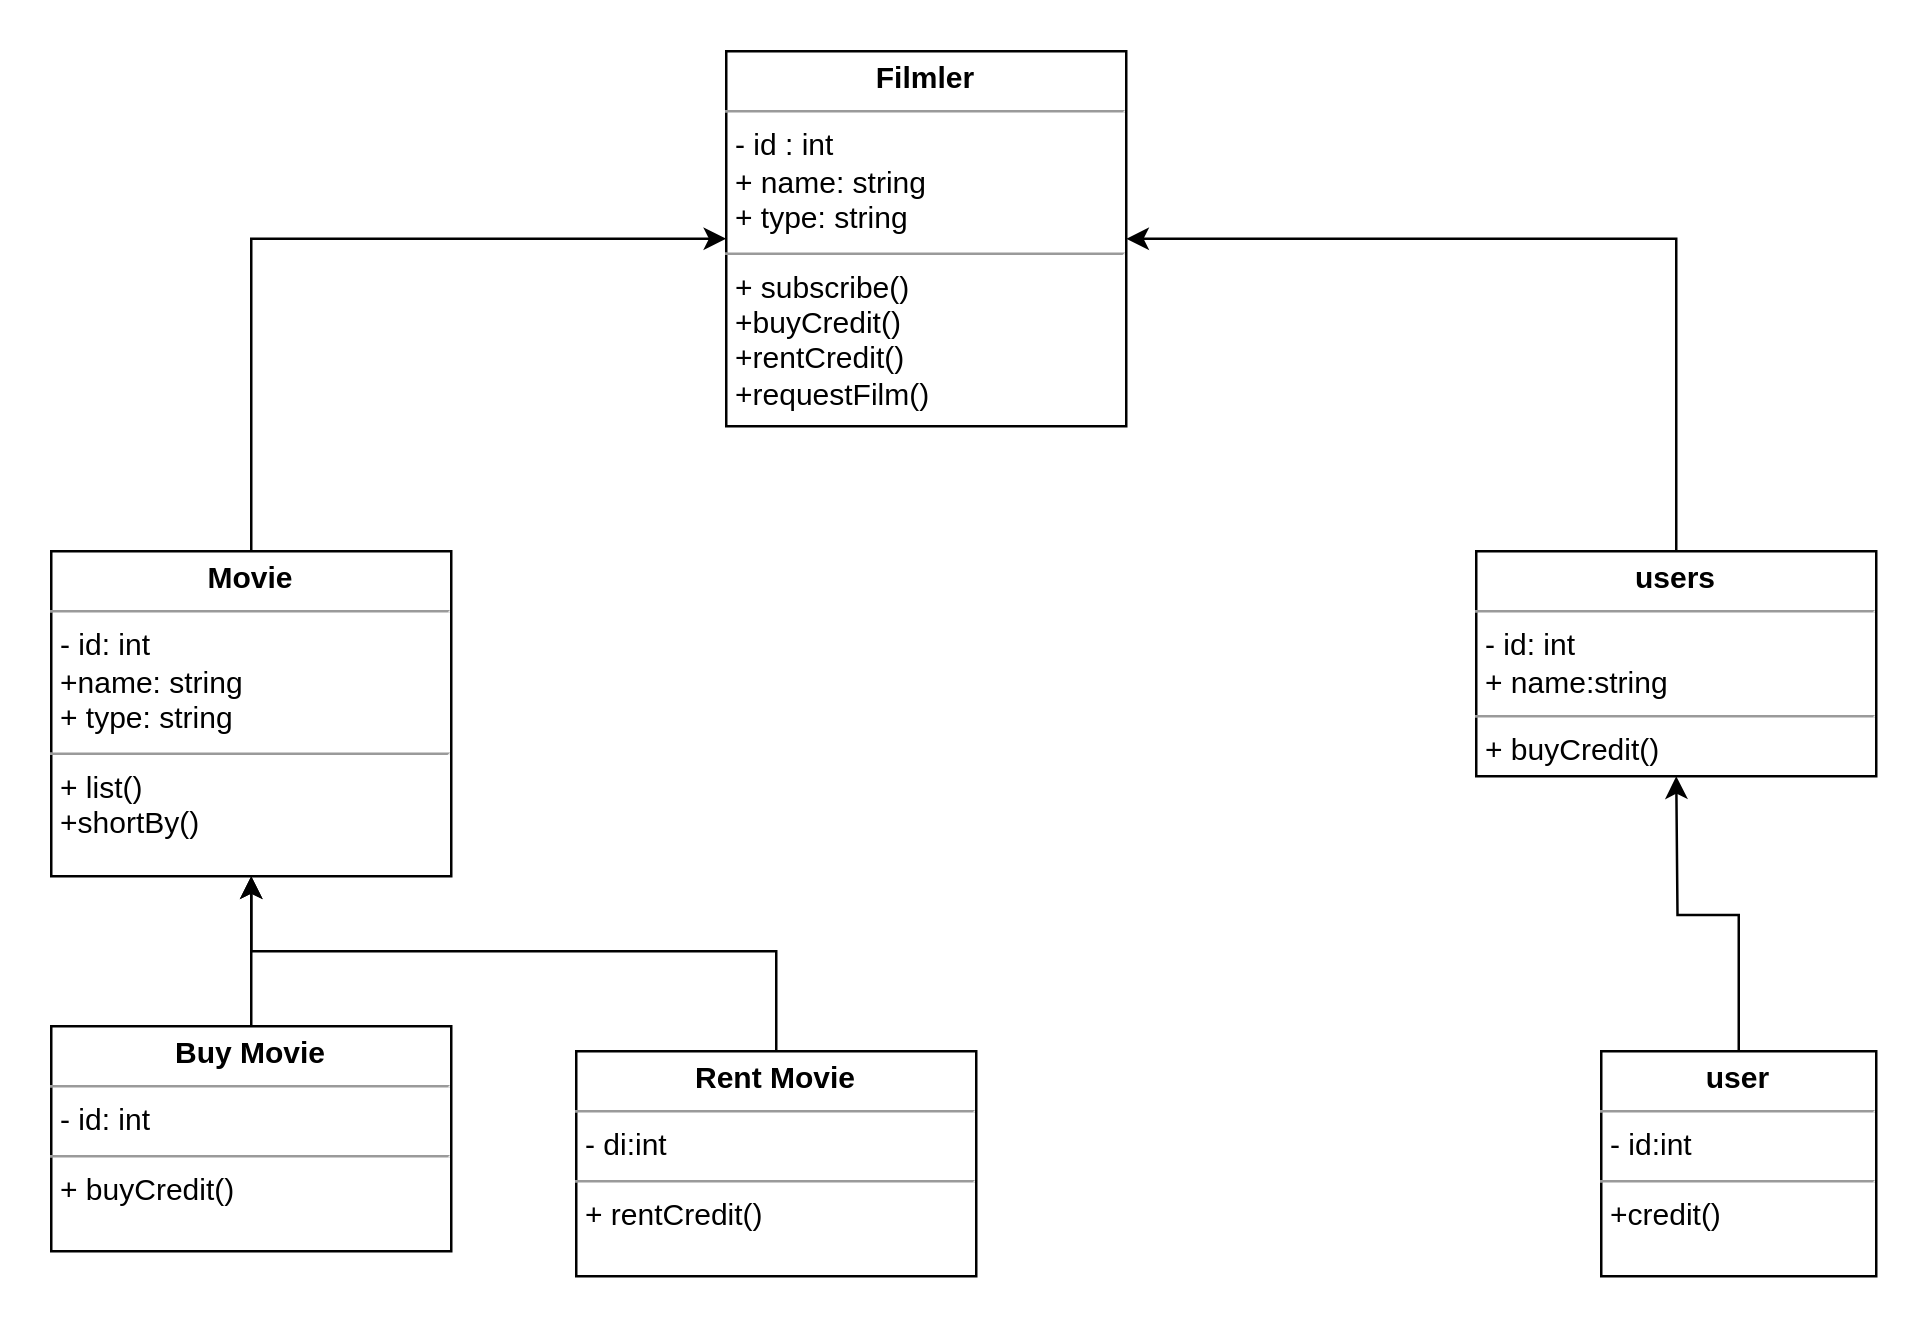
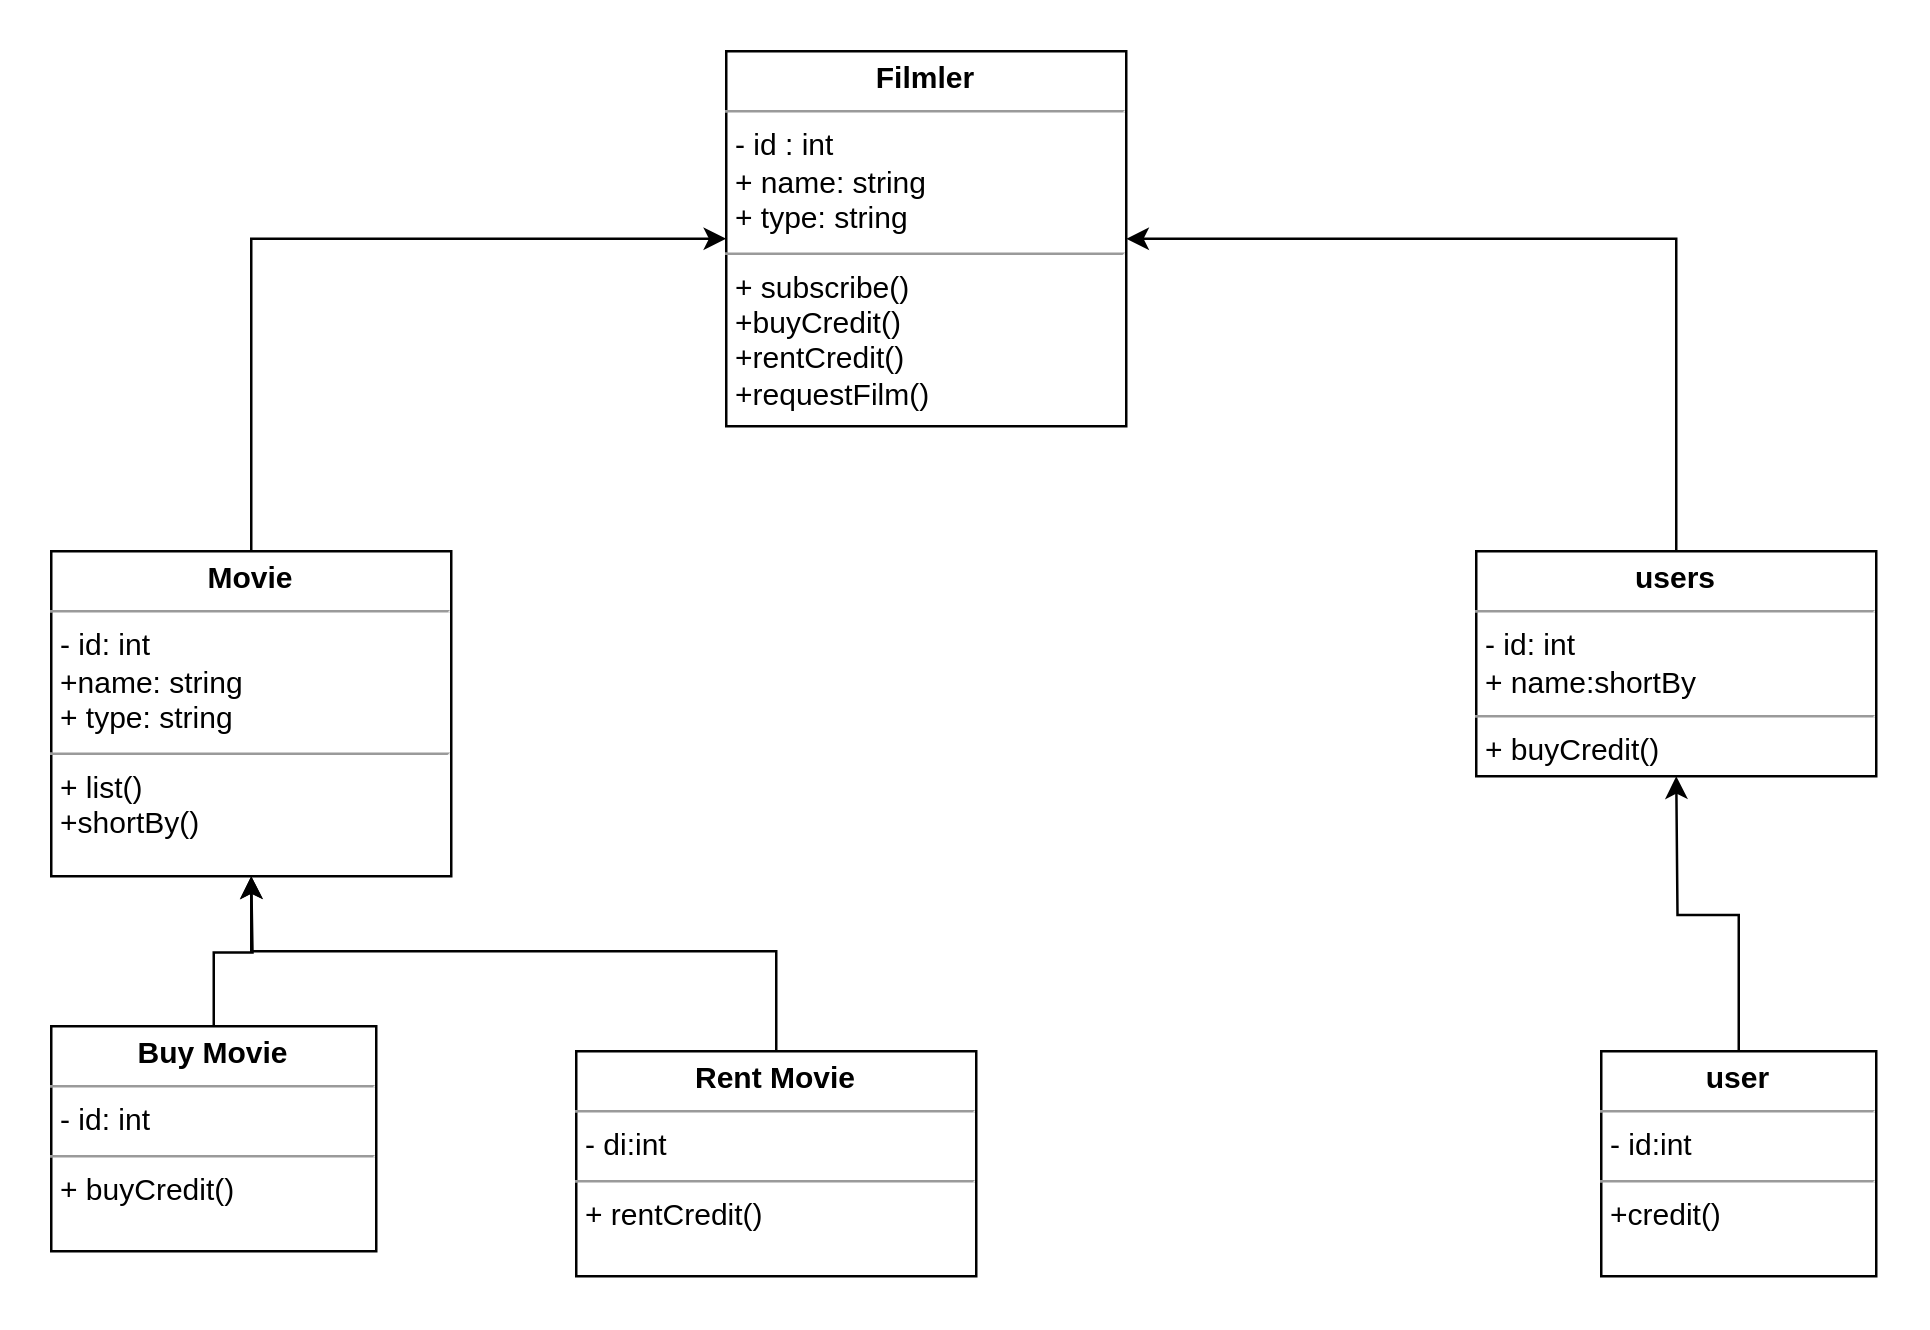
node "users - id: int + name:string + buyCredit()": label "users - id: int + name:string + buyCredit()" -> "users - id: int + name:shortBy + buyCredit()"
node "Buy Movie - id: int + buyCredit()": size 400x225 -> 325x225
